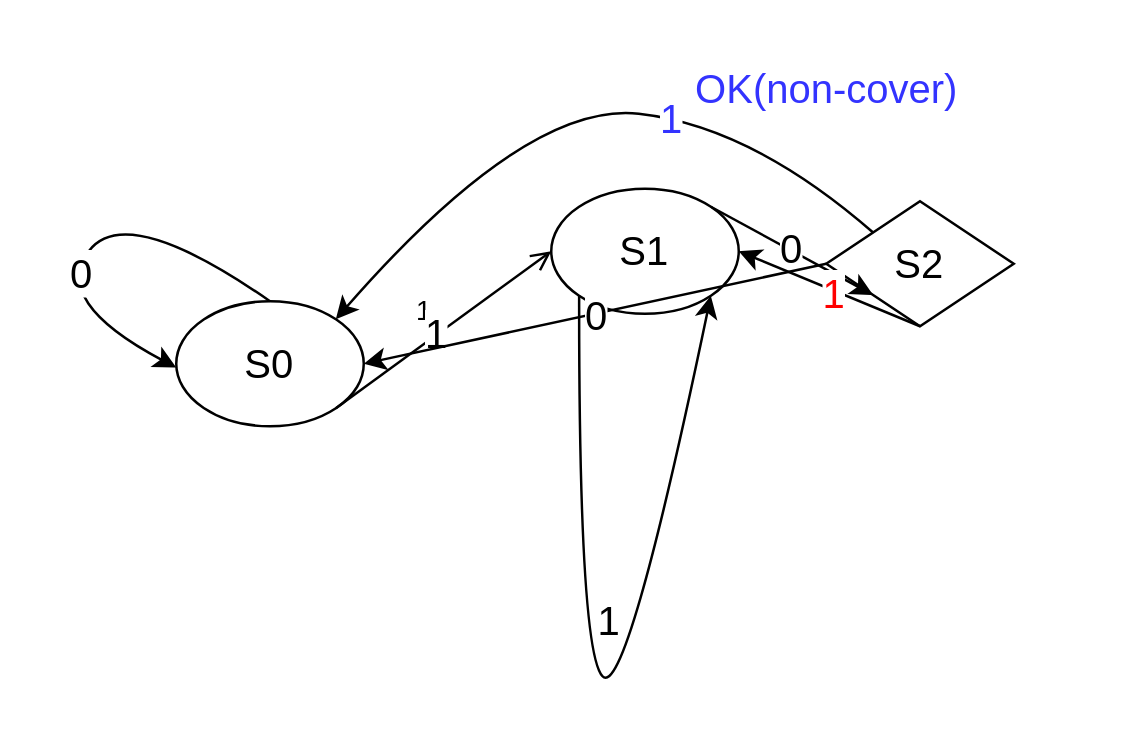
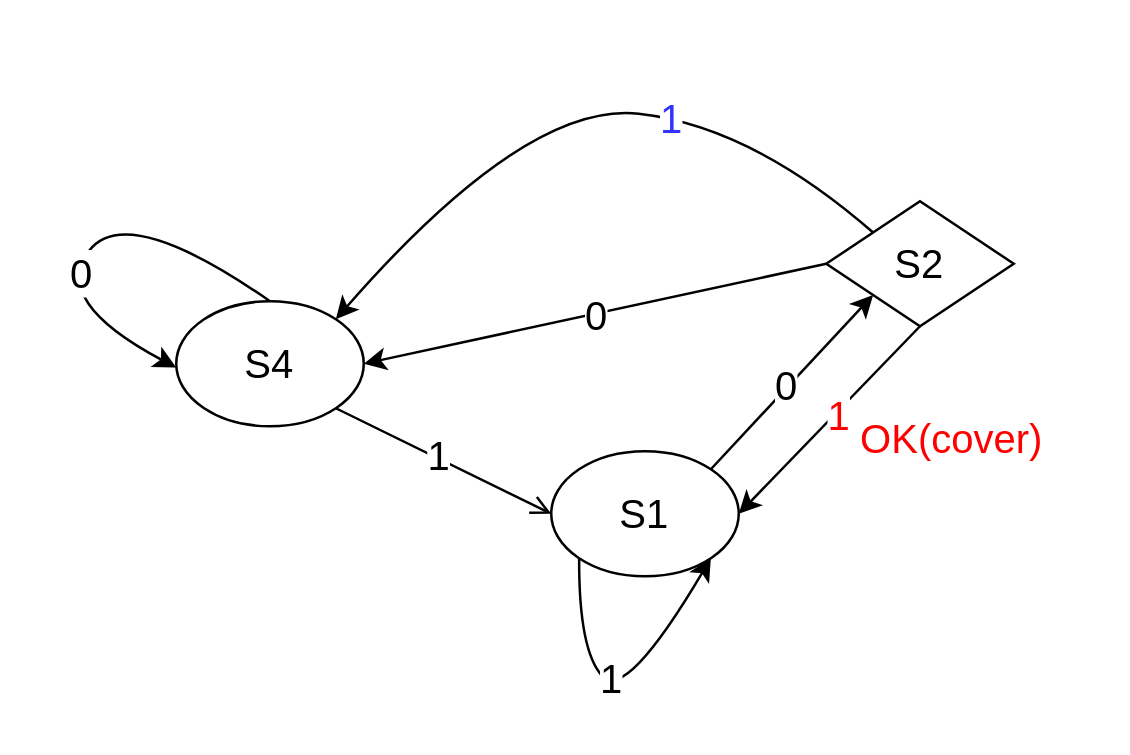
node "OK(non-cover)": removed
node "S1": moved (645, 251) -> (645, 514)
node "S0": label "S0" -> "S4"
node "OK(cover)": added
